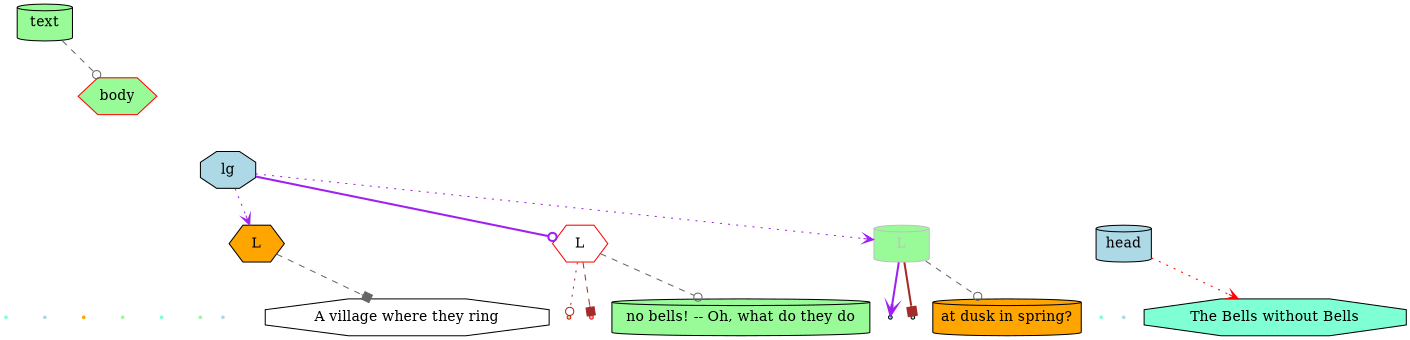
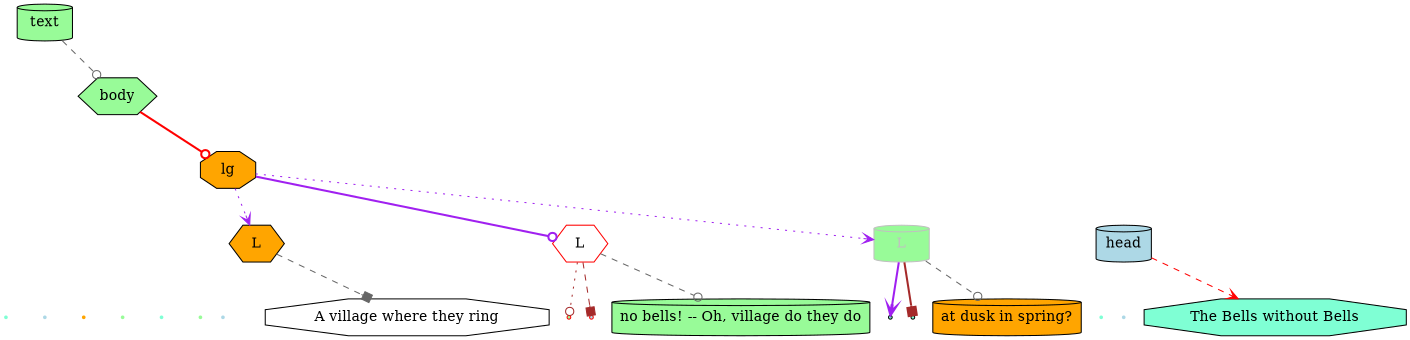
node "body": color red -> black
edge "body" -> "lg": added
node "lg": fillcolor lightblue -> orange
edge "head" -> "The Bells without Bells": style dotted -> dashed
node "no bells! -- Oh, what do they do": label "no bells! -- Oh, what do they do" -> "no bells! -- Oh, village do they do"
